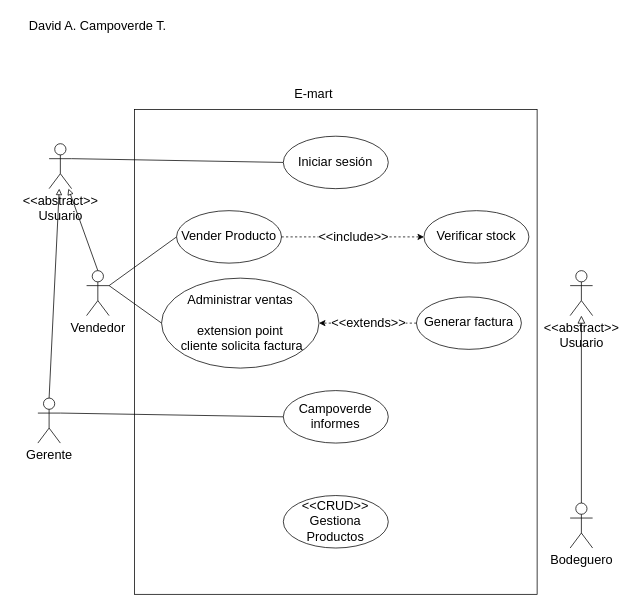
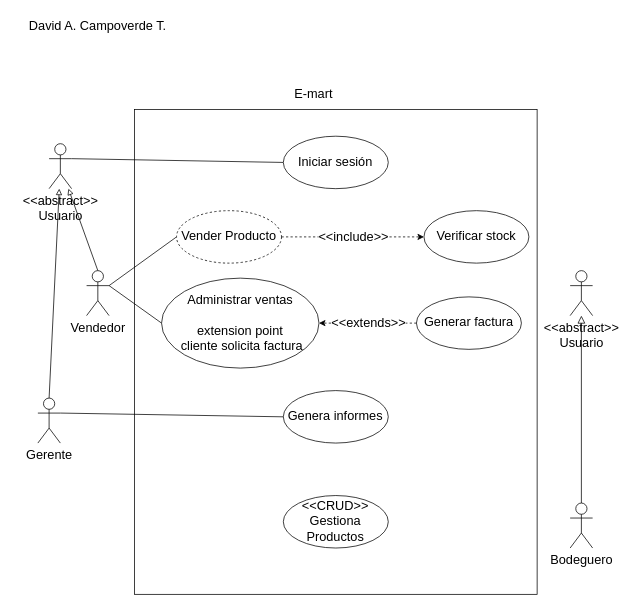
node "Vender Producto": style solid -> dashed
node "Campoverde informes": label "Campoverde informes" -> "Genera informes"
